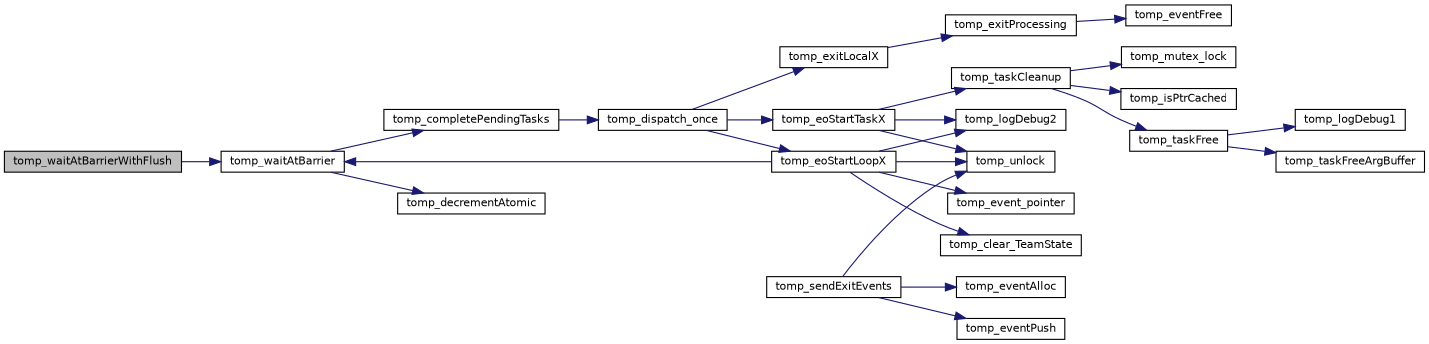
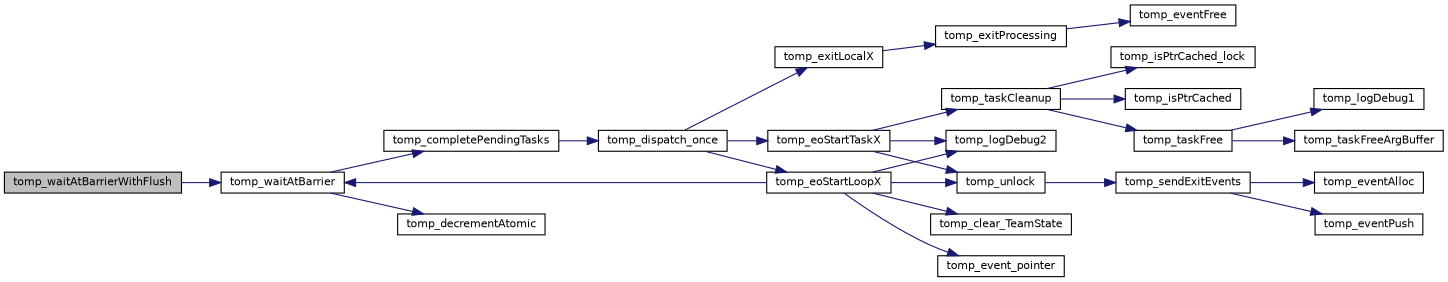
node "tomp_mutex_lock": label "tomp_mutex_lock" -> "tomp_isPtrCached_lock"
edge "tomp_sendExitEvents" -> "tomp_unlock": reversed
